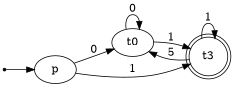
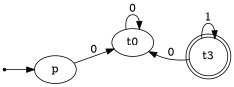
edge "t0" -> "t3": removed, label "1"
edge "t3" -> "t0": label "5" -> "0"
edge "p" -> "t3": removed, label "1"
